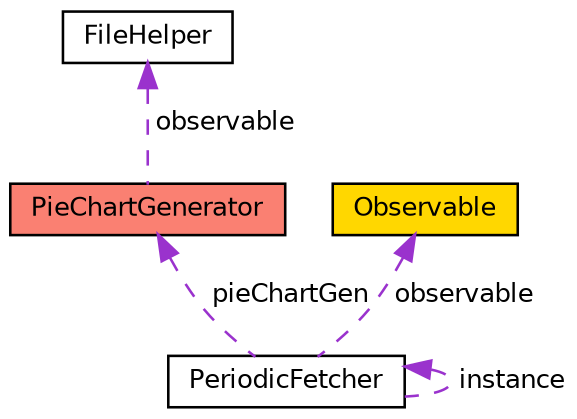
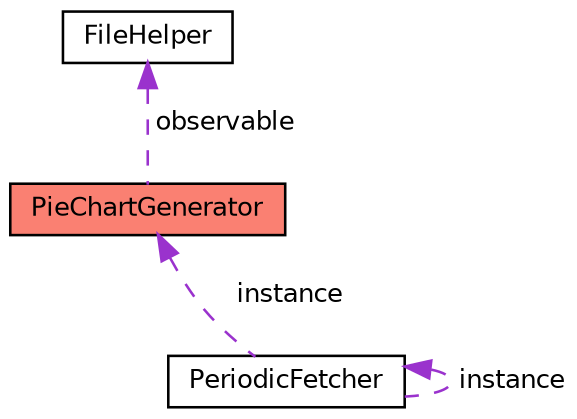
node "Observable": removed
edge "PeriodicFetcher" -> "PieChartGenerator": label " pieChartGen" -> " instance"
